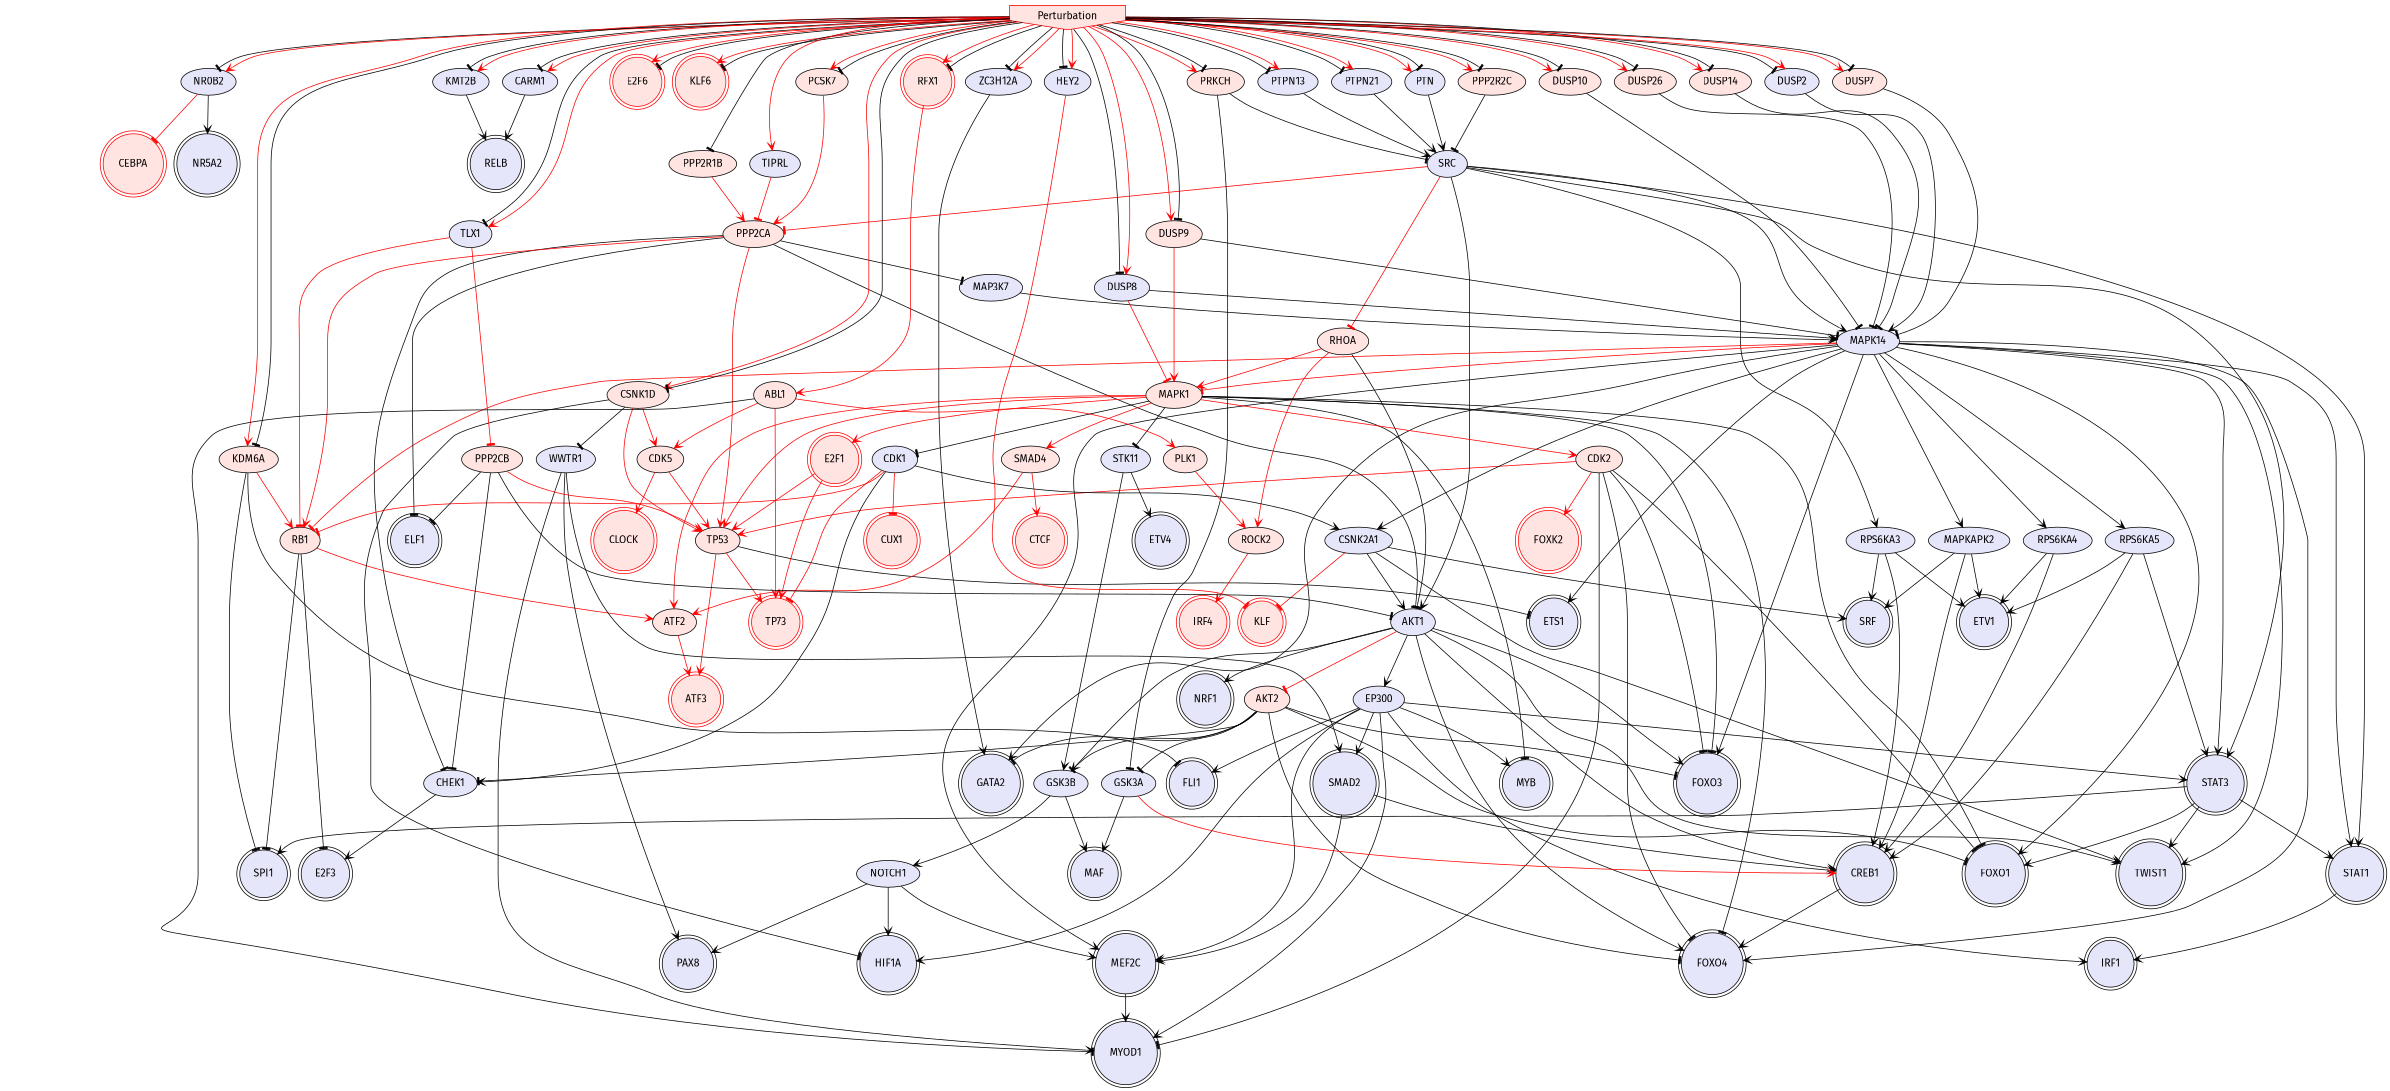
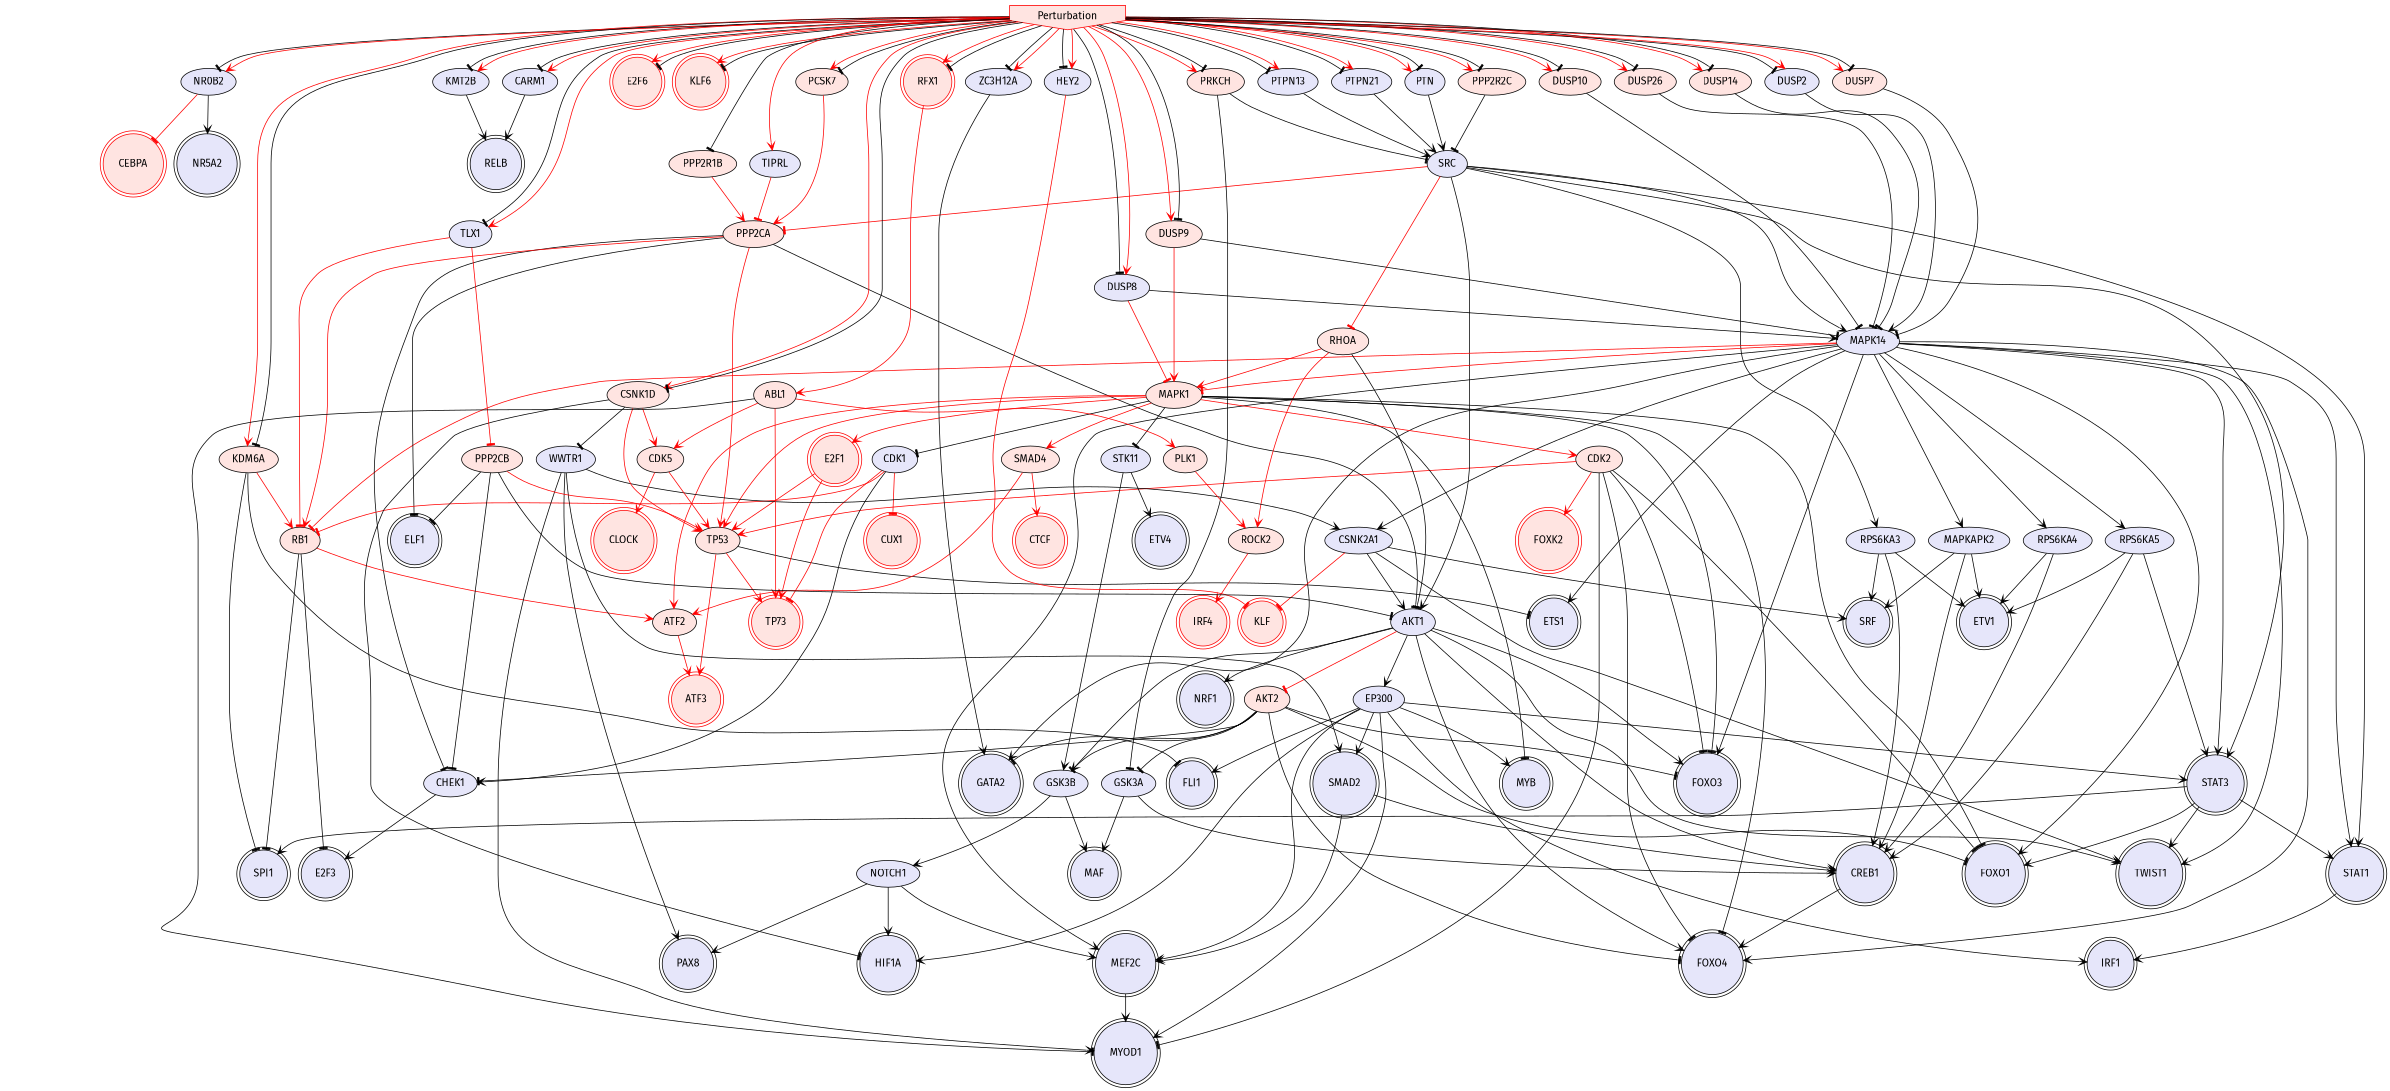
node "MAP3K7": removed
edge "CDK1" -> "CSNK2A1": now "WWTR1" -> "CSNK2A1"
edge "GSK3A" -> "CREB1": color red -> black
